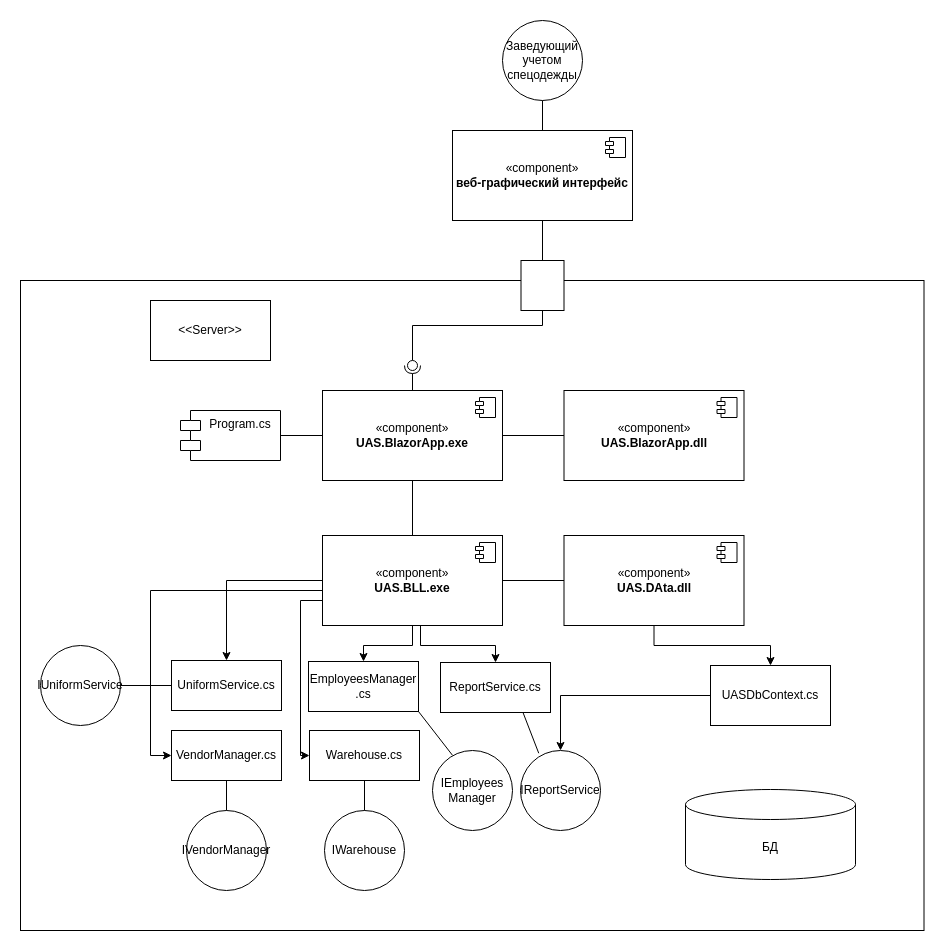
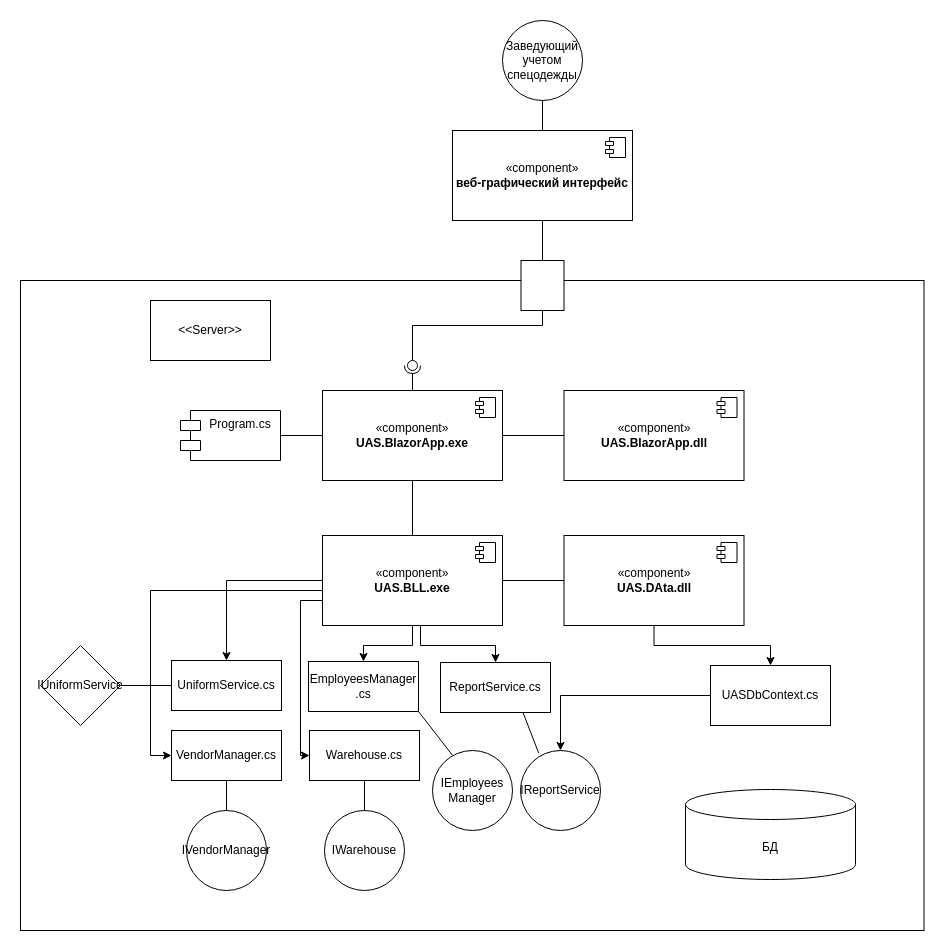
node "IUniformService": shape ellipse -> diamond
